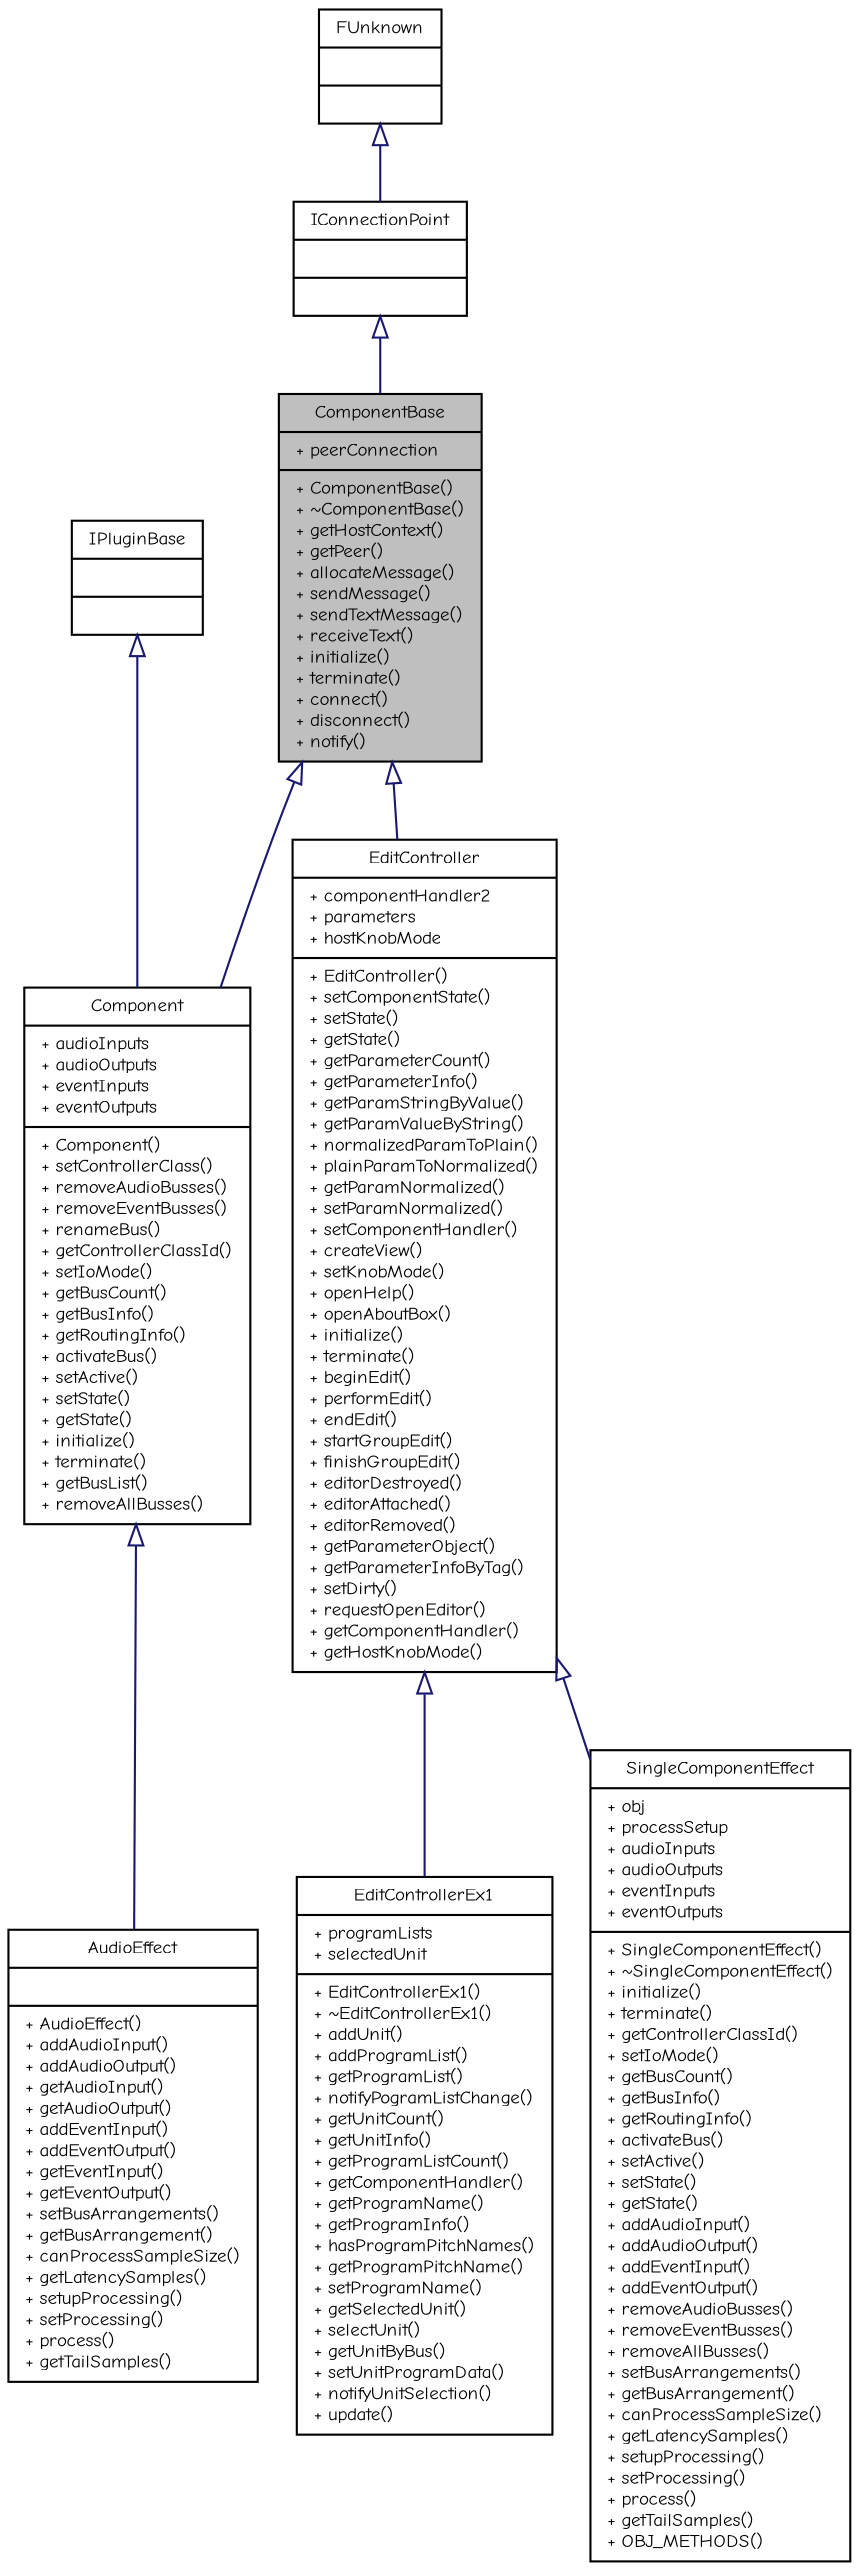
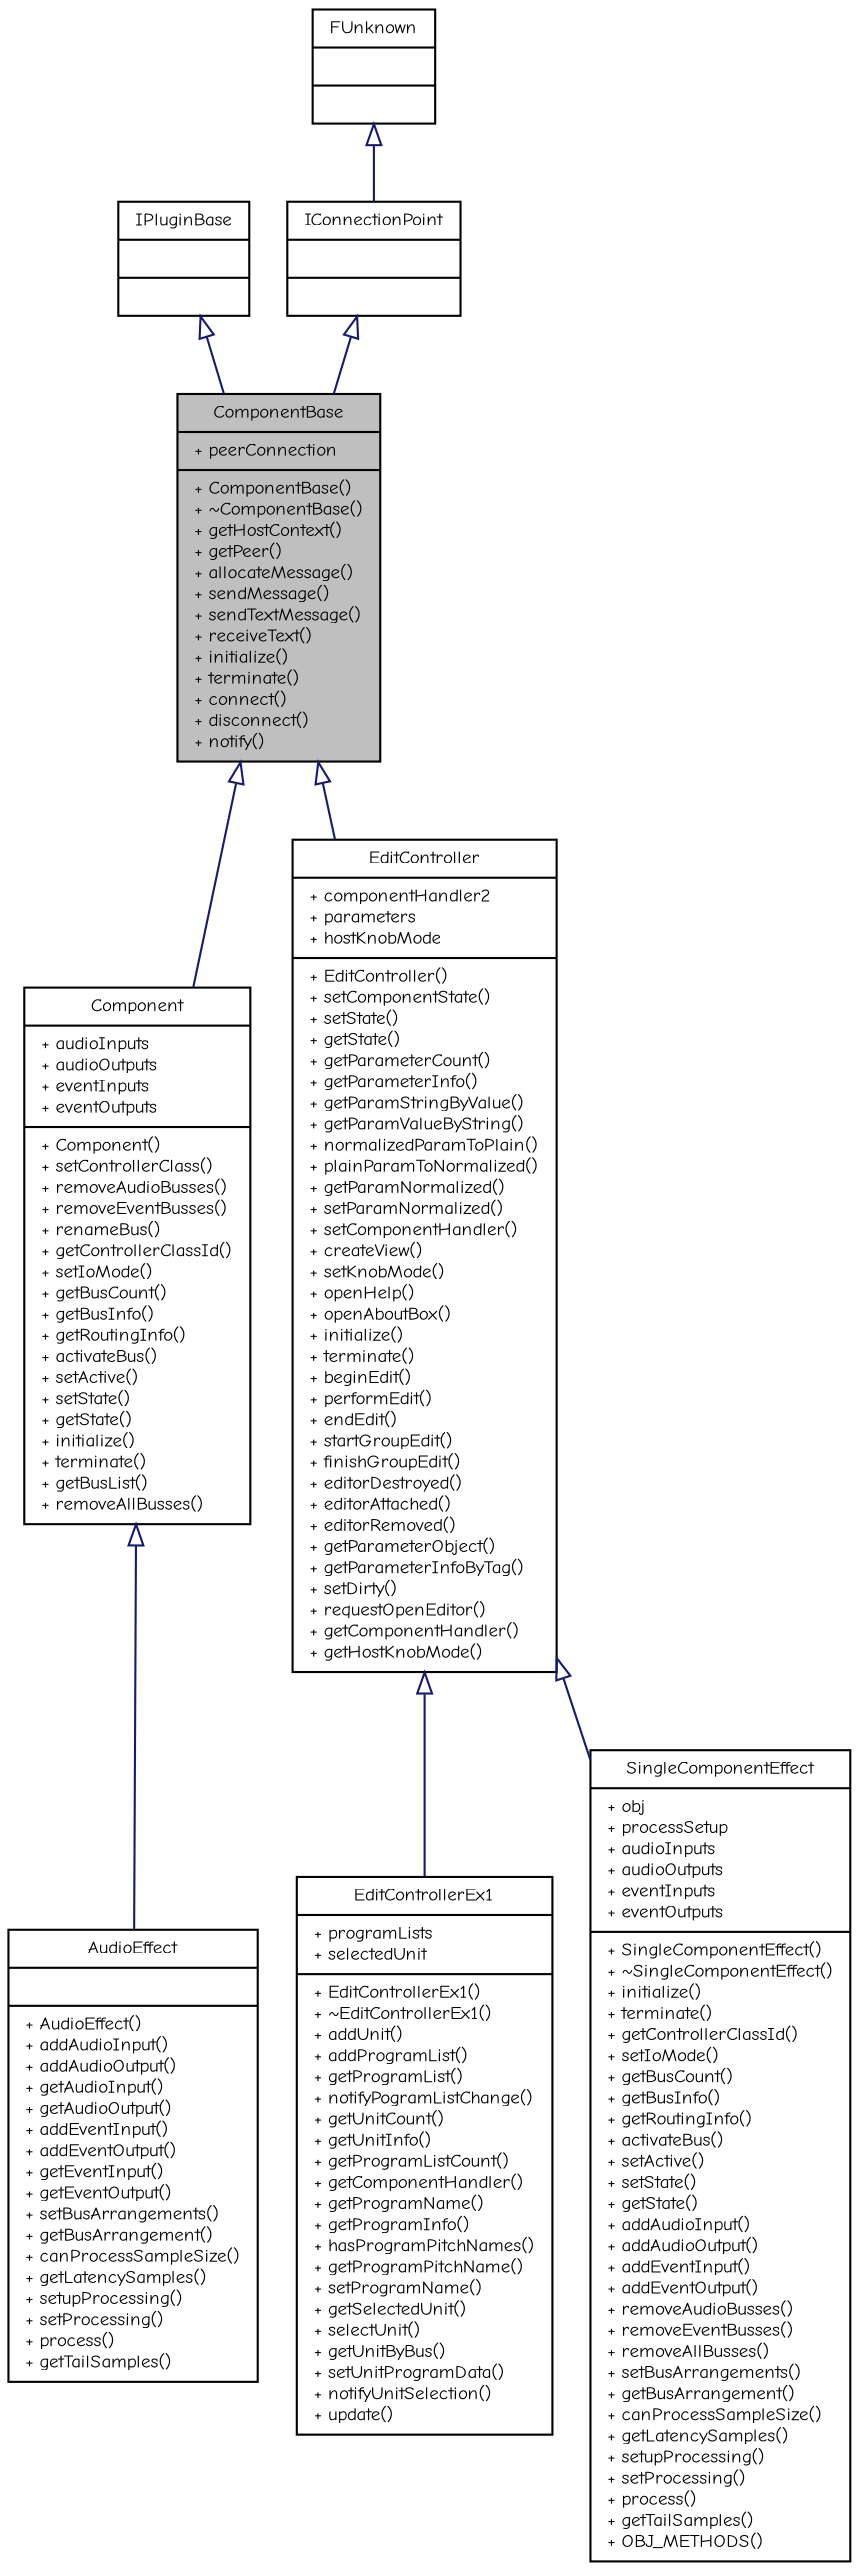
edge "Component" -> "IPluginBase": now "ComponentBase" -> "IPluginBase"
